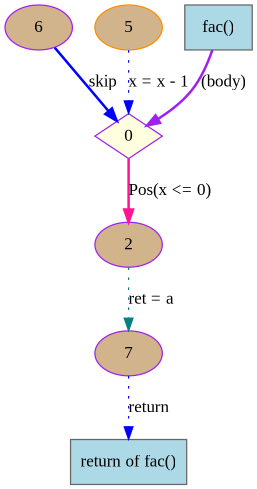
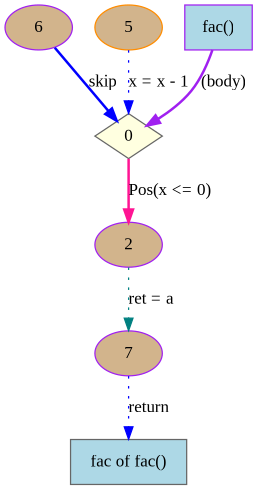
node "fac()": color gray40 -> purple
node "0": color purple -> gray40
node "return of fac()": label "return of fac()" -> "fac of fac()"
